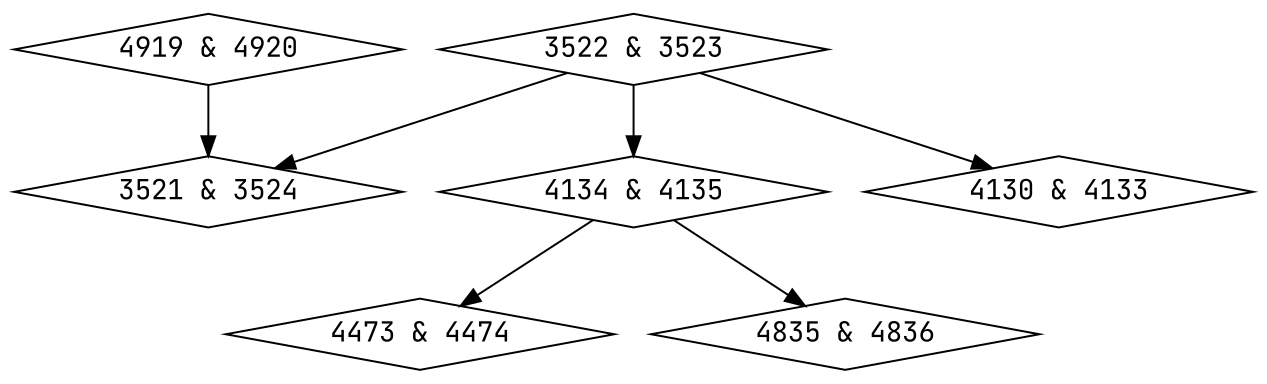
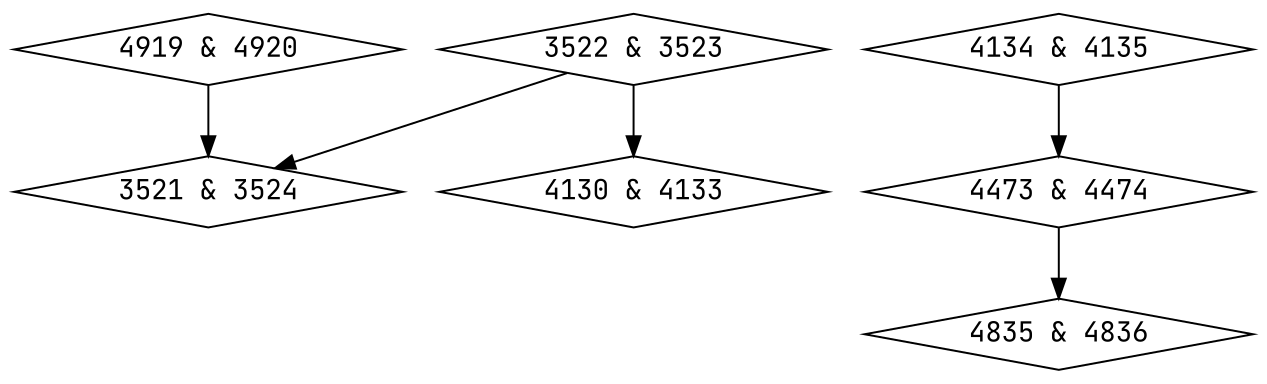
edge "3522 & 3523" -> "4134 & 4135": removed
edge "4134 & 4135" -> "4835 & 4836": now "4473 & 4474" -> "4835 & 4836"
